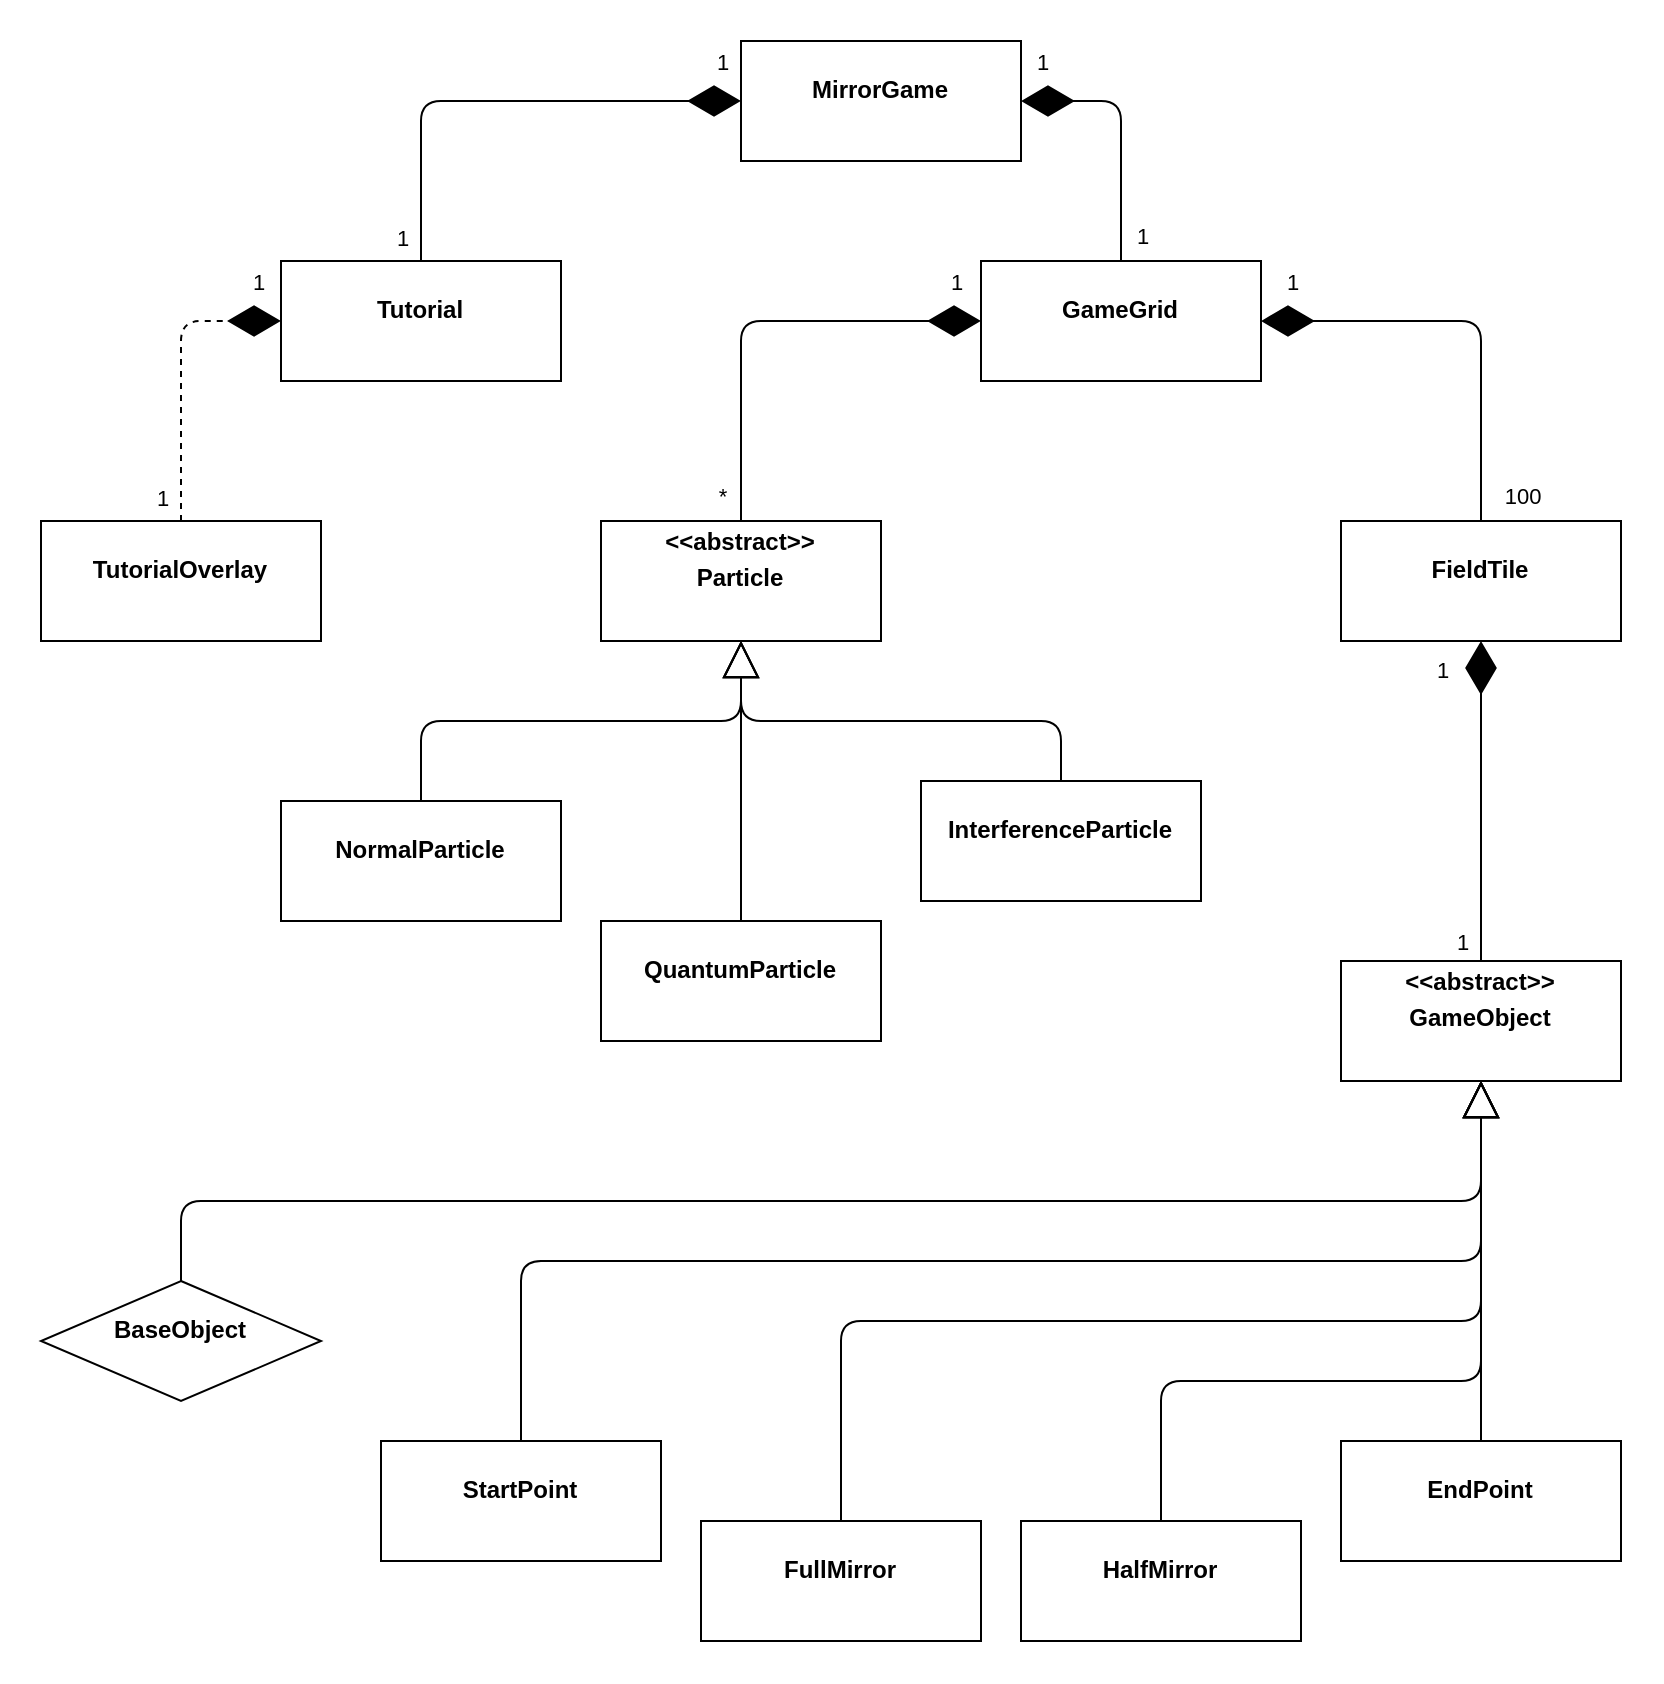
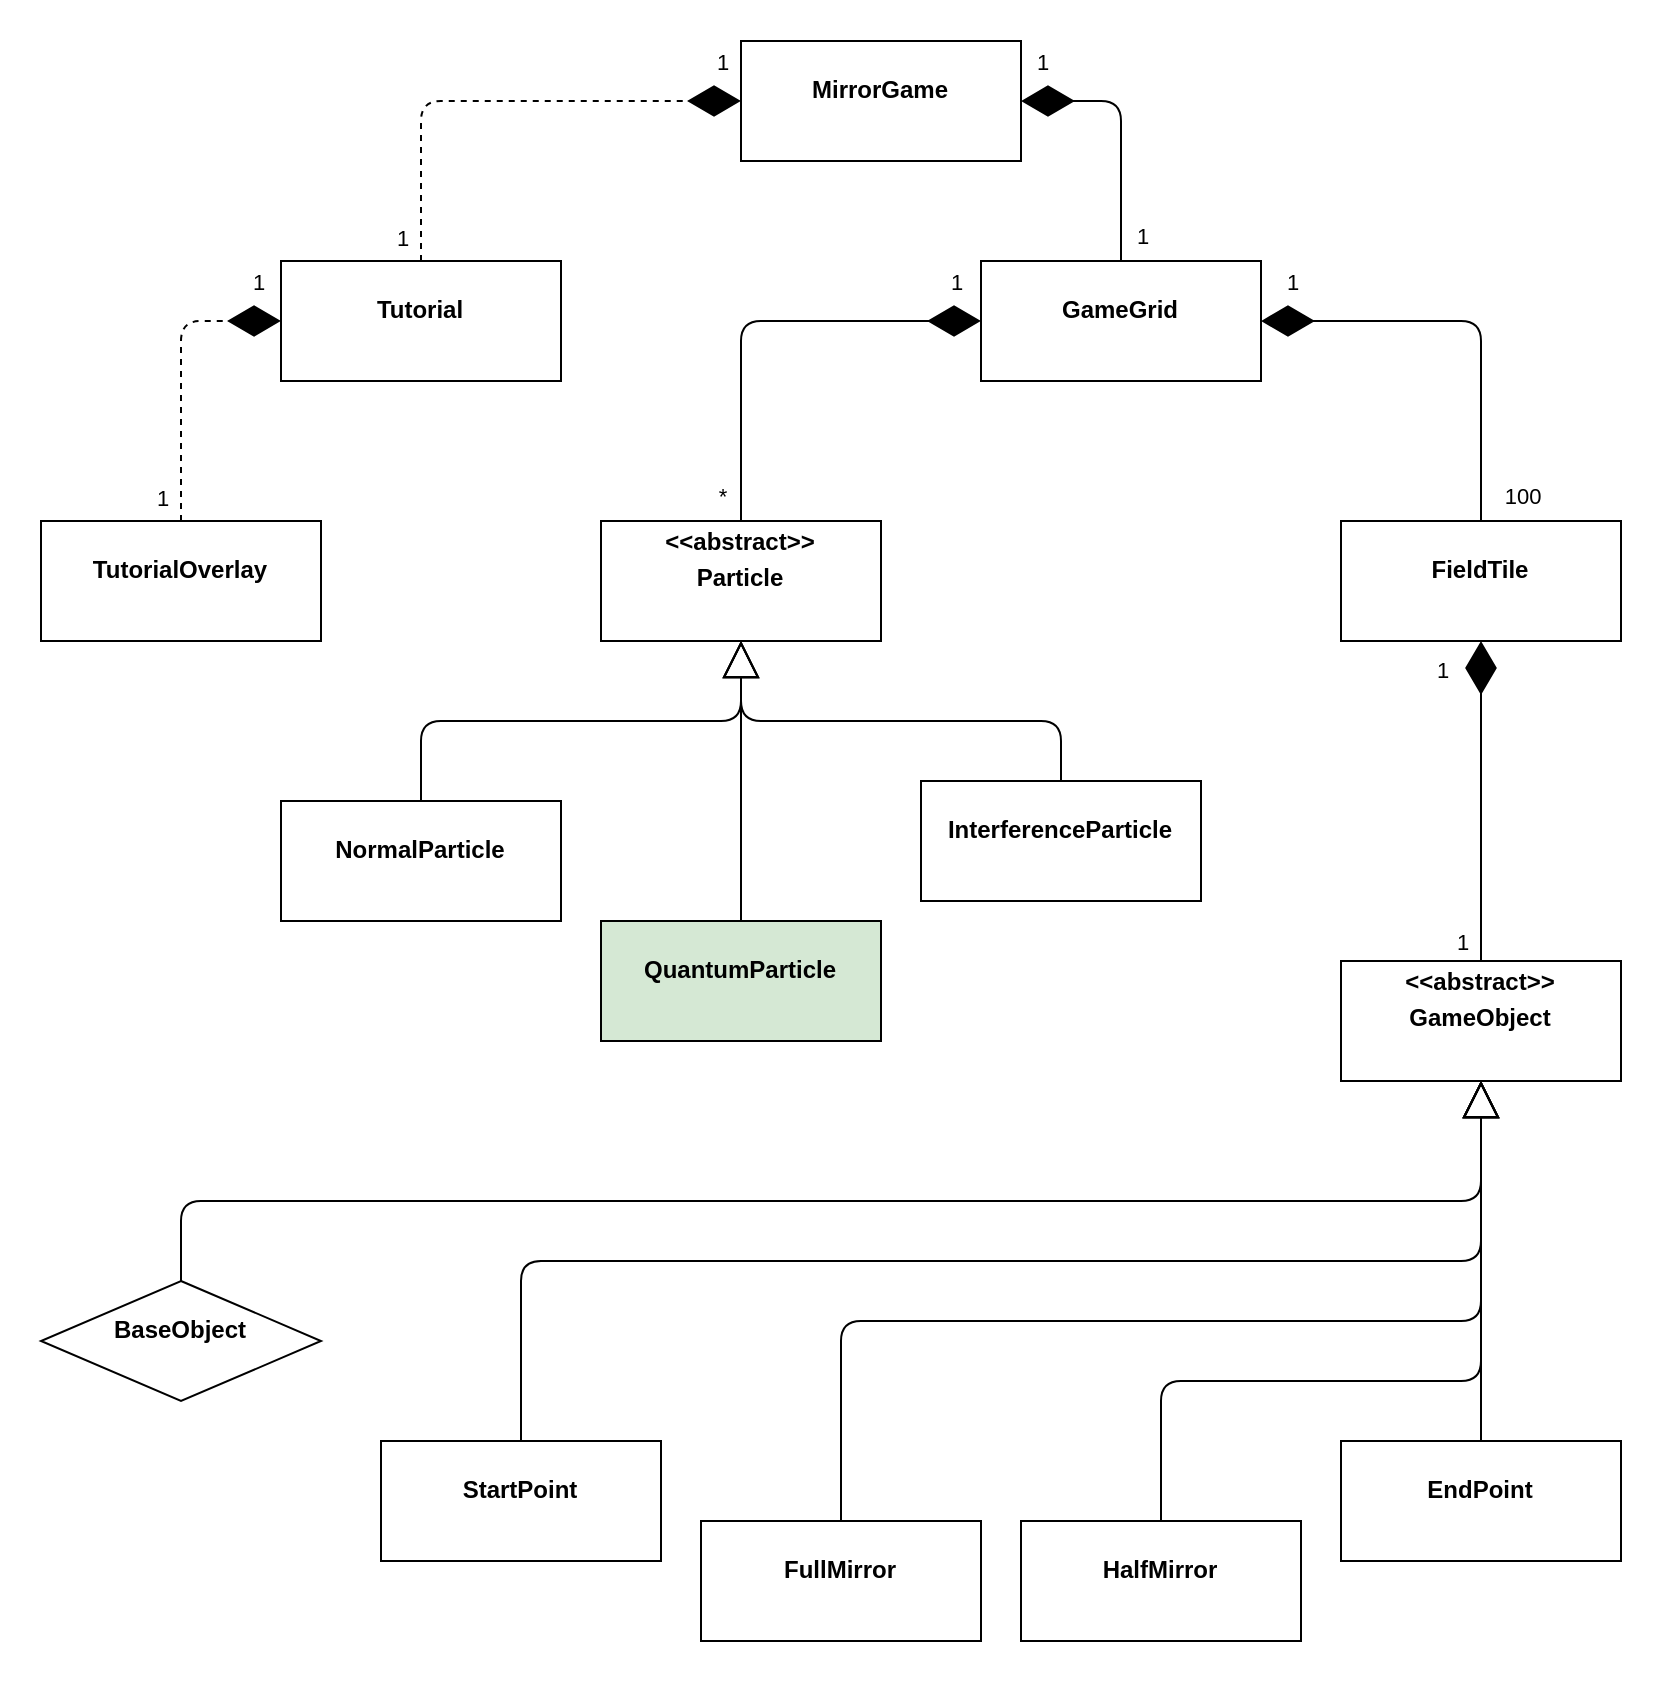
edge "Tutorial" -> "MirrorGame": style solid -> dashed
node "QuantumParticle": fillcolor #ffffff -> #d5e8d4
